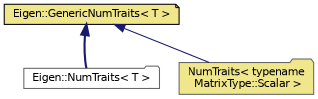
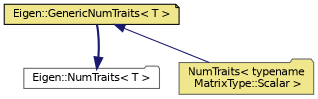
edge "Eigen::NumTraits< T >" -> "Eigen::GenericNumTraits< T >": reversed
